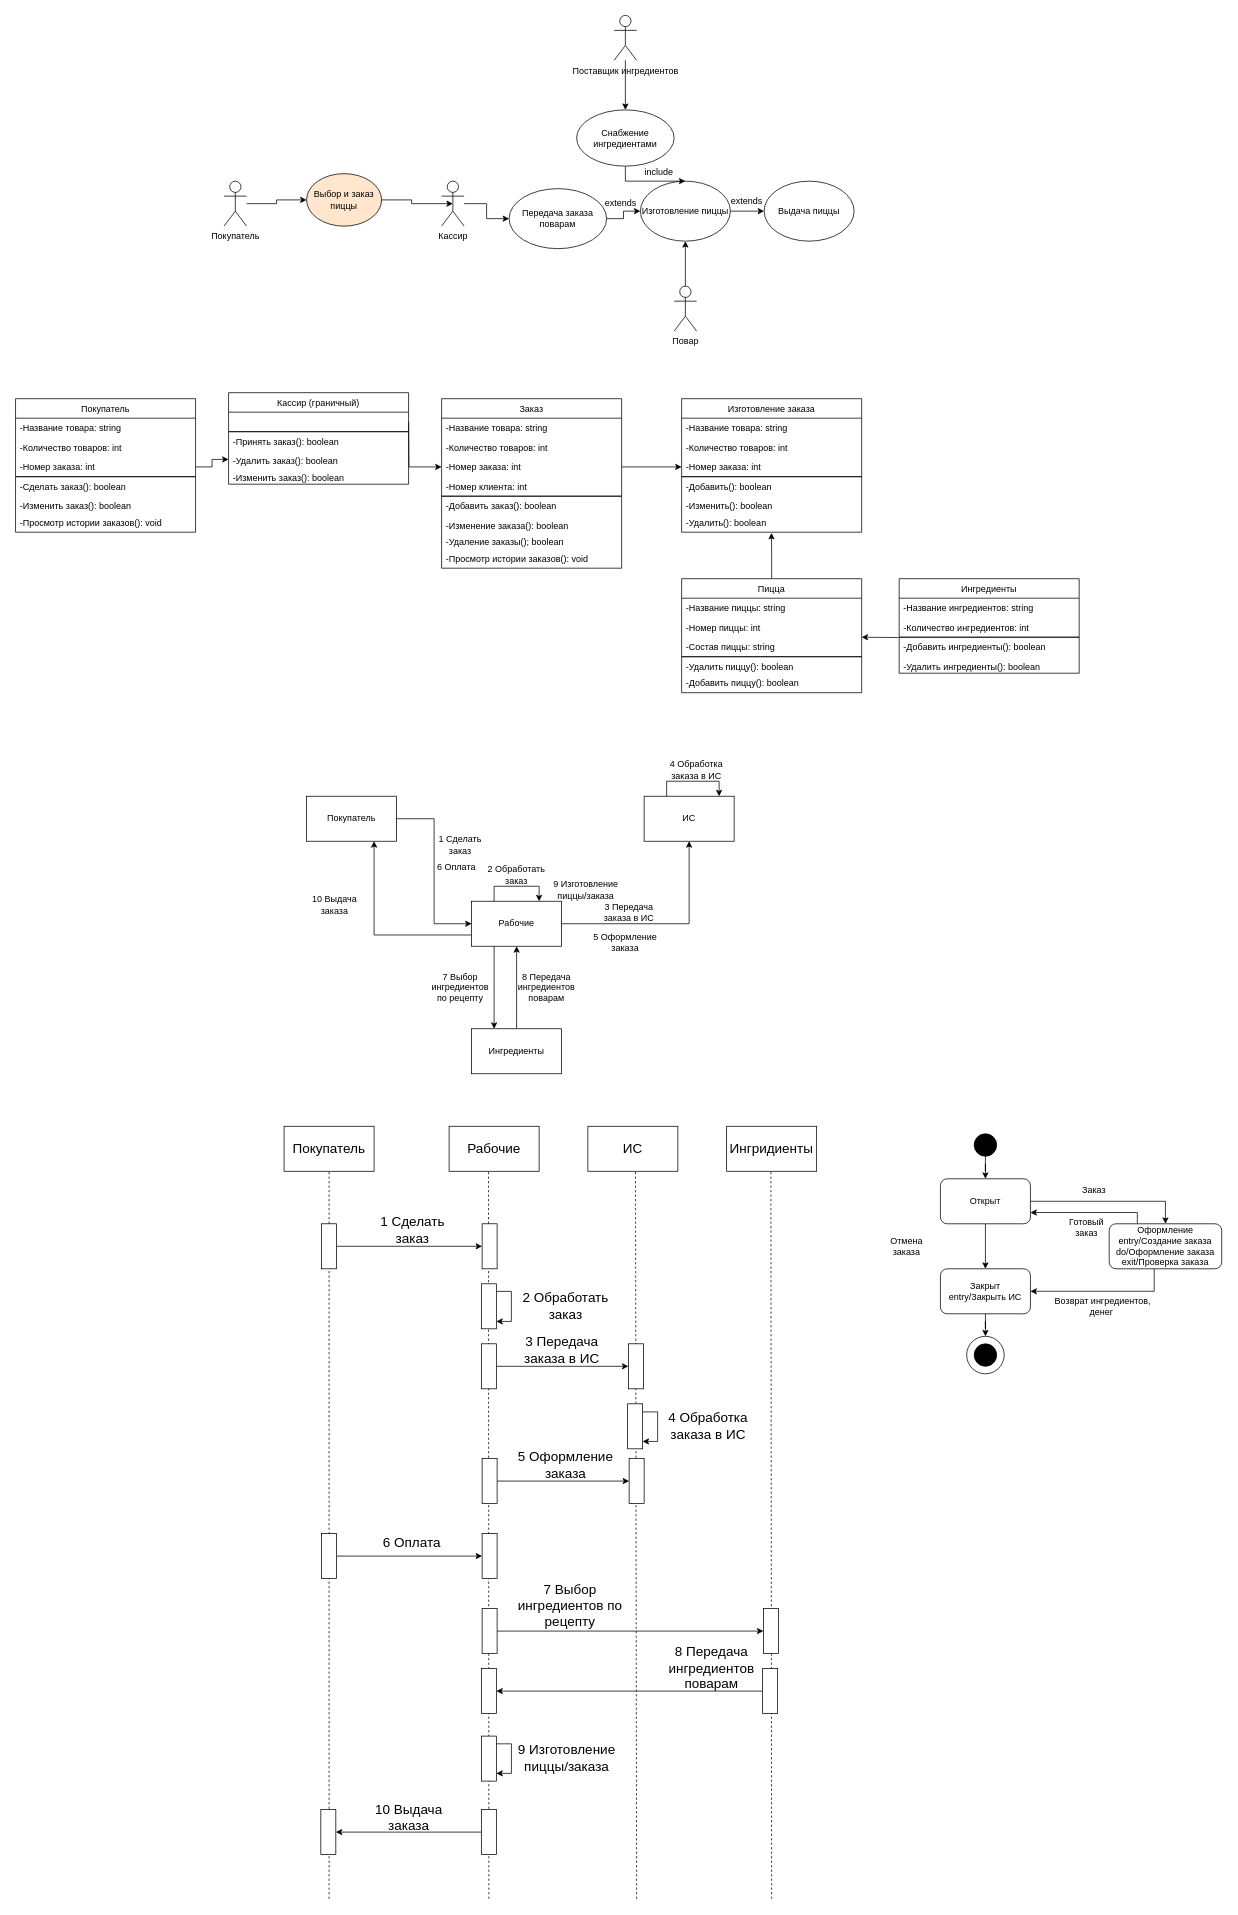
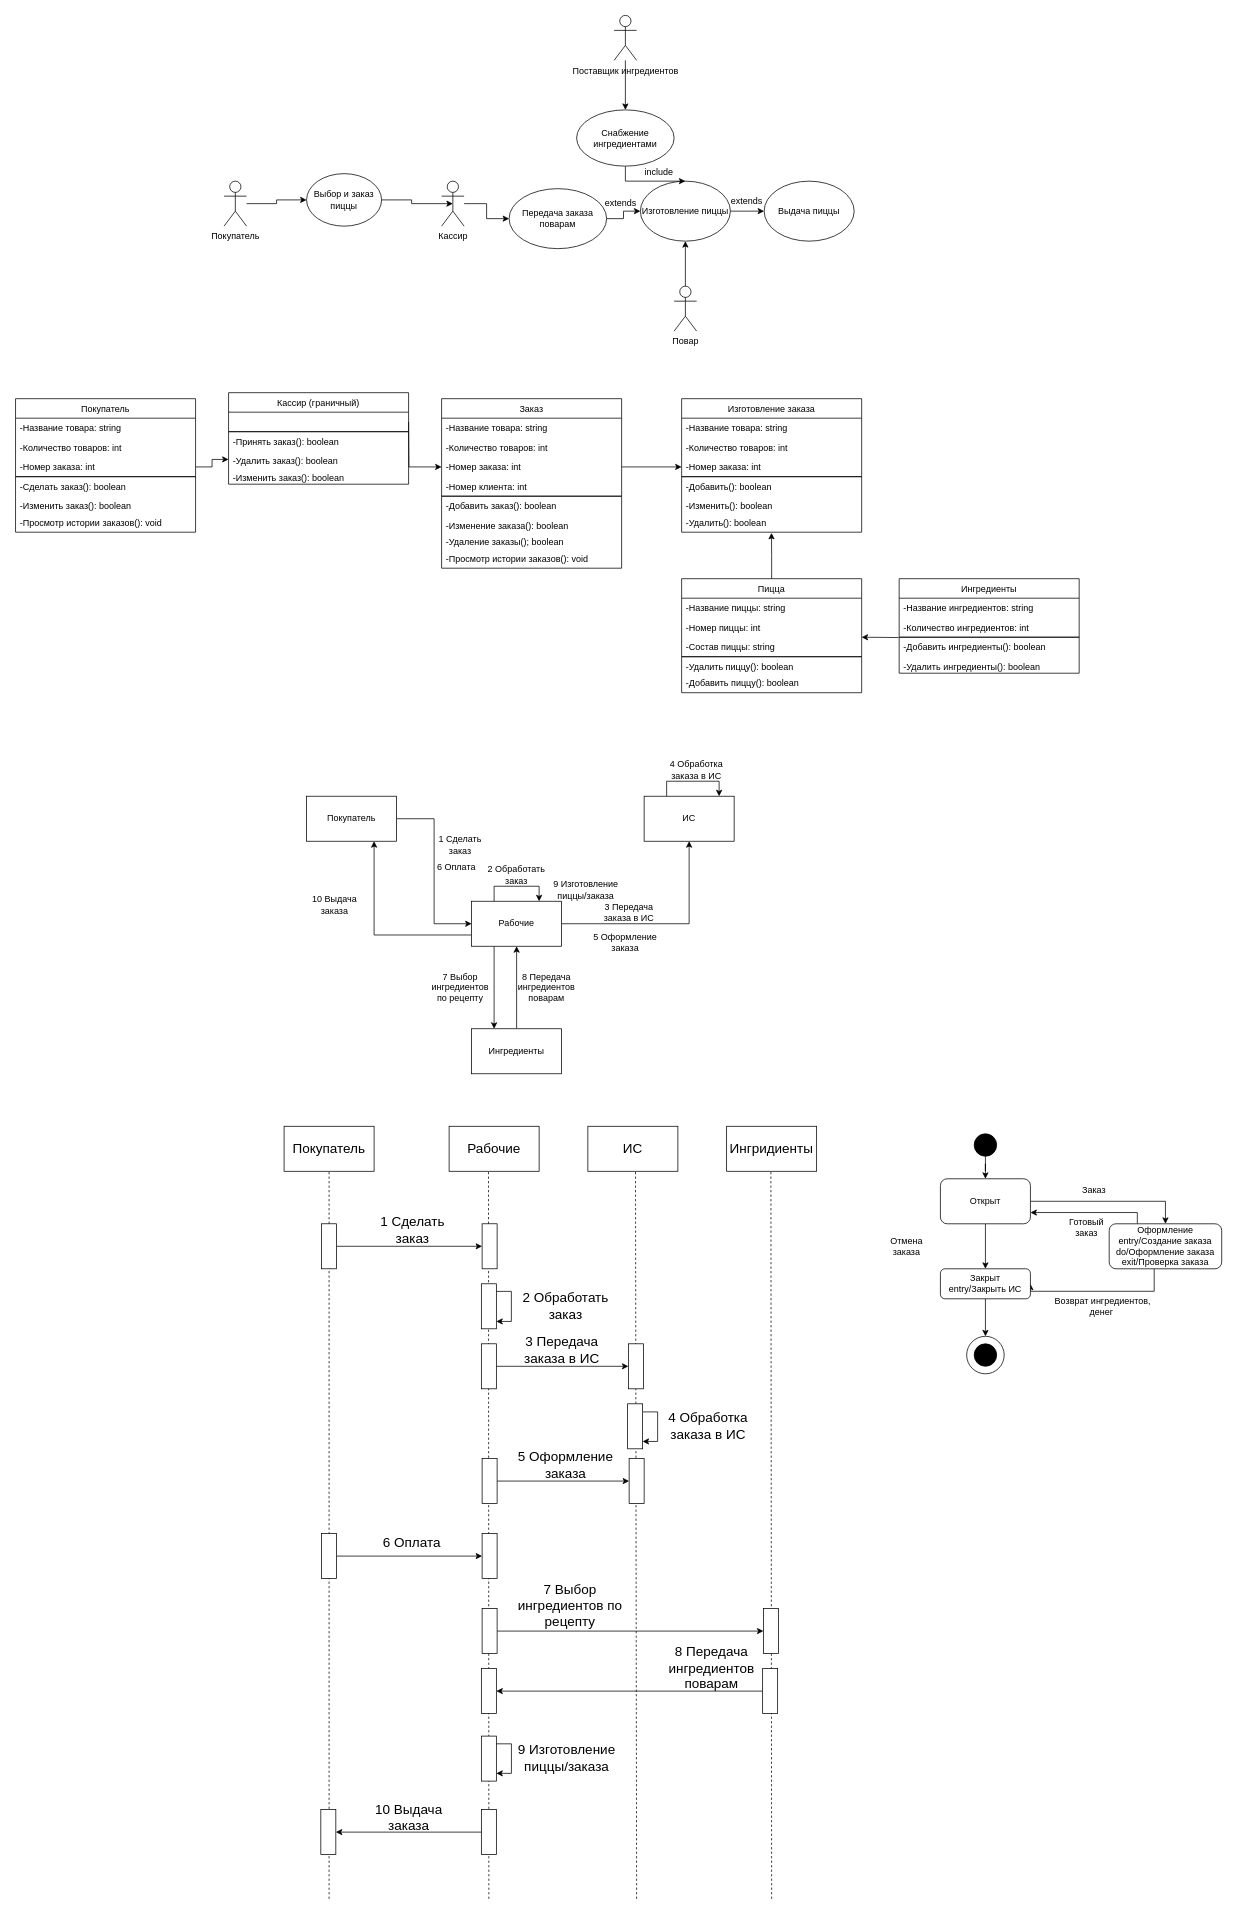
node "Выбор и заказ пиццы": fillcolor #ffe6cc -> #ffffff
node "Закрыт entry/Закрыть ИС": size 90x45 -> 90x30
